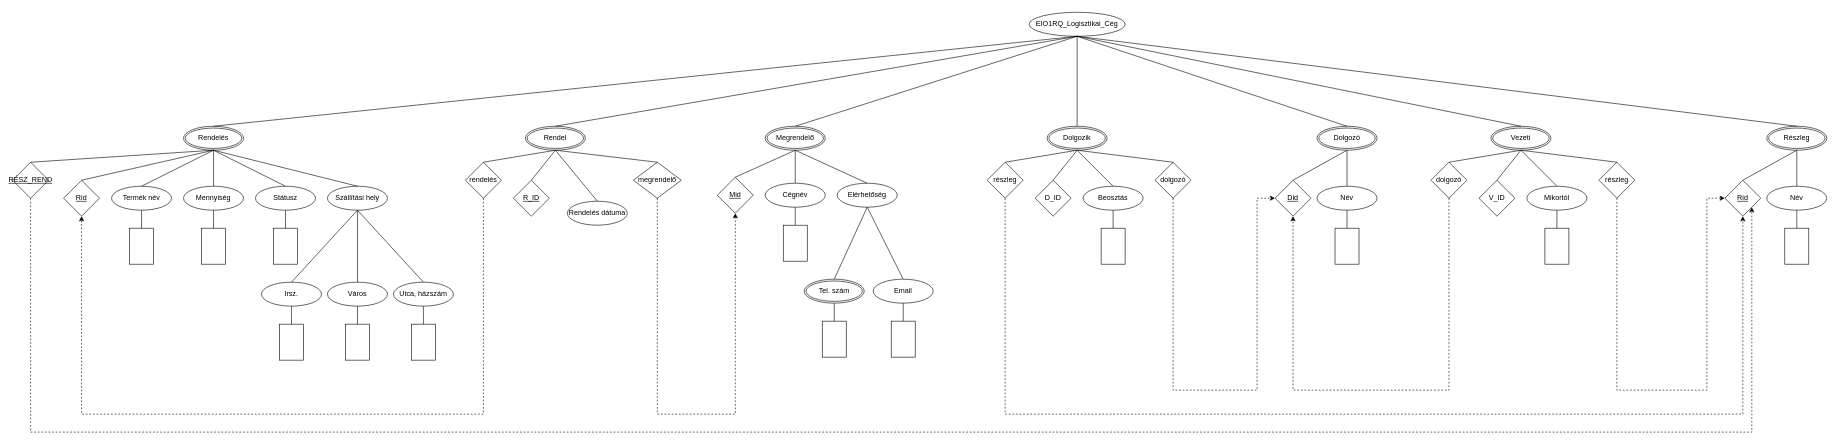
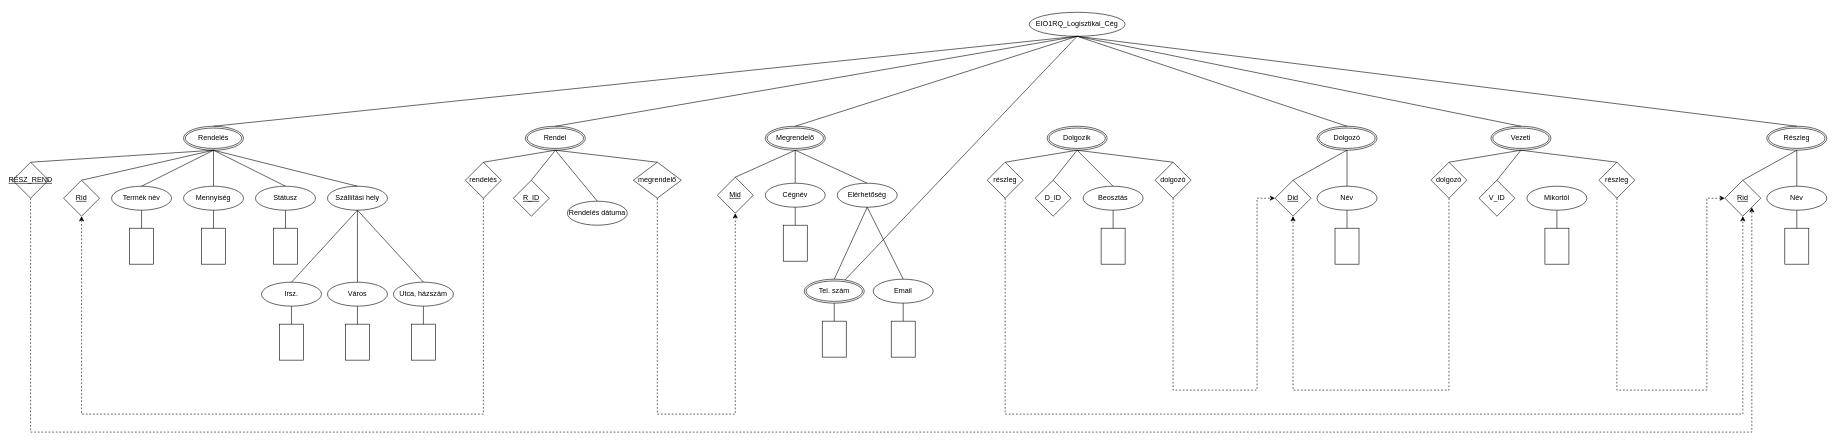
edge "EIO1RQ_Logisztikai_Cég" -- "Dolgozik": now "EIO1RQ_Logisztikai_Cég" -- "Tel. szám"
edge "Vezeti" -- "Mikortól": removed
